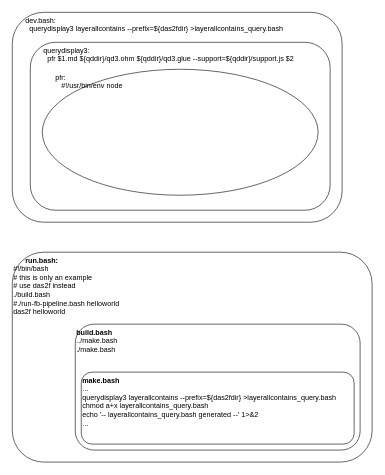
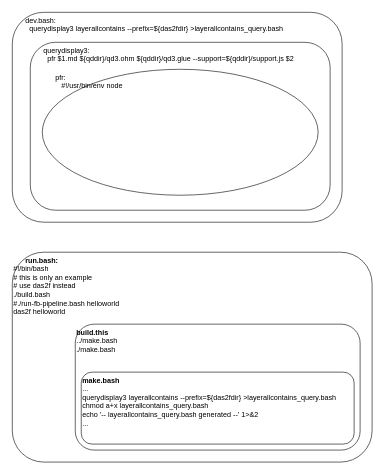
node "build.bash ../make.bash ./make.bash": label "build.bash ../make.bash ./make.bash" -> "build.this ../make.bash ./make.bash"
